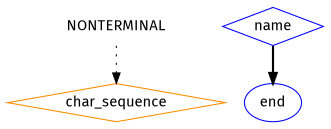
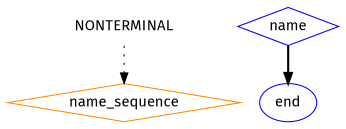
node "char_sequence": label "char_sequence" -> "name_sequence"
